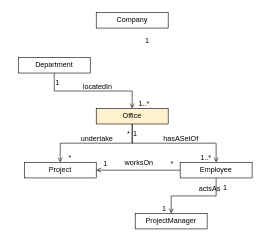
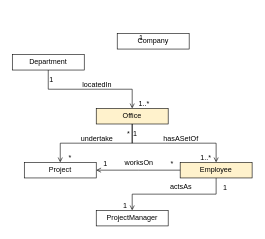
node "Company": moved (132, 20) -> (153, 41)
node "Department": moved (54, 65) -> (48, 62)
node "Employee": fillcolor #ffffff -> #fff2cc
node "ProjectManager": moved (171, 221) -> (132, 218)
